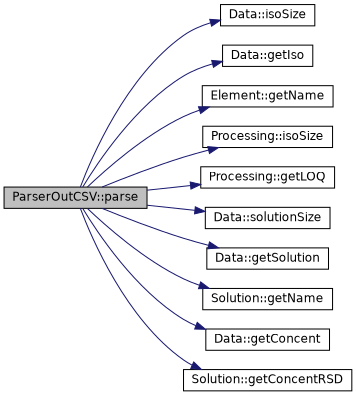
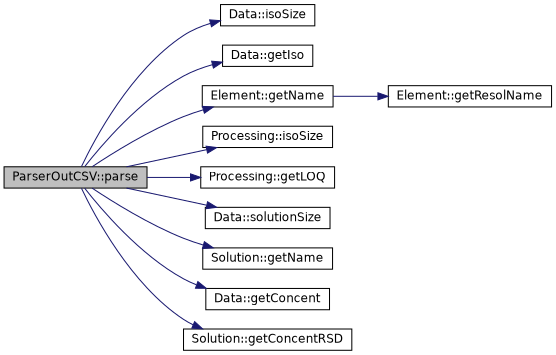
node "Element::getResolName": added
node "Data::getSolution": removed
